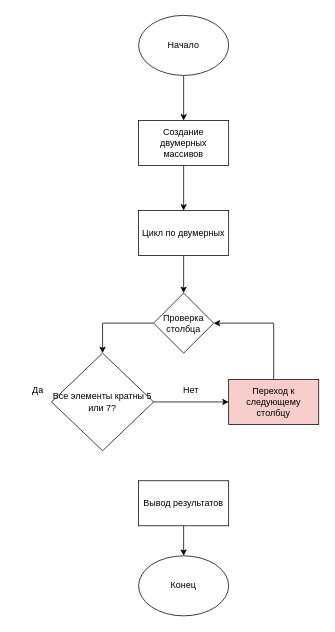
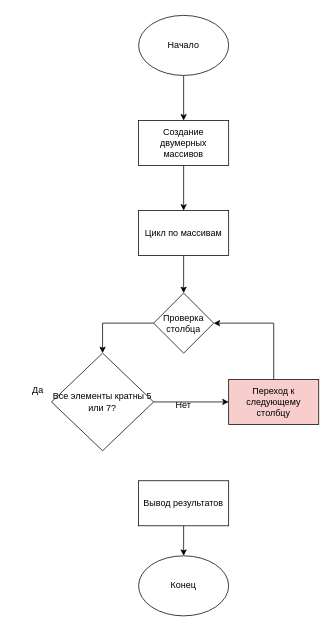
node "Цикл по двумерных": label "Цикл по двумерных" -> "Цикл по массивам"
node "Нет": moved (191, 390) -> (183, 405)
